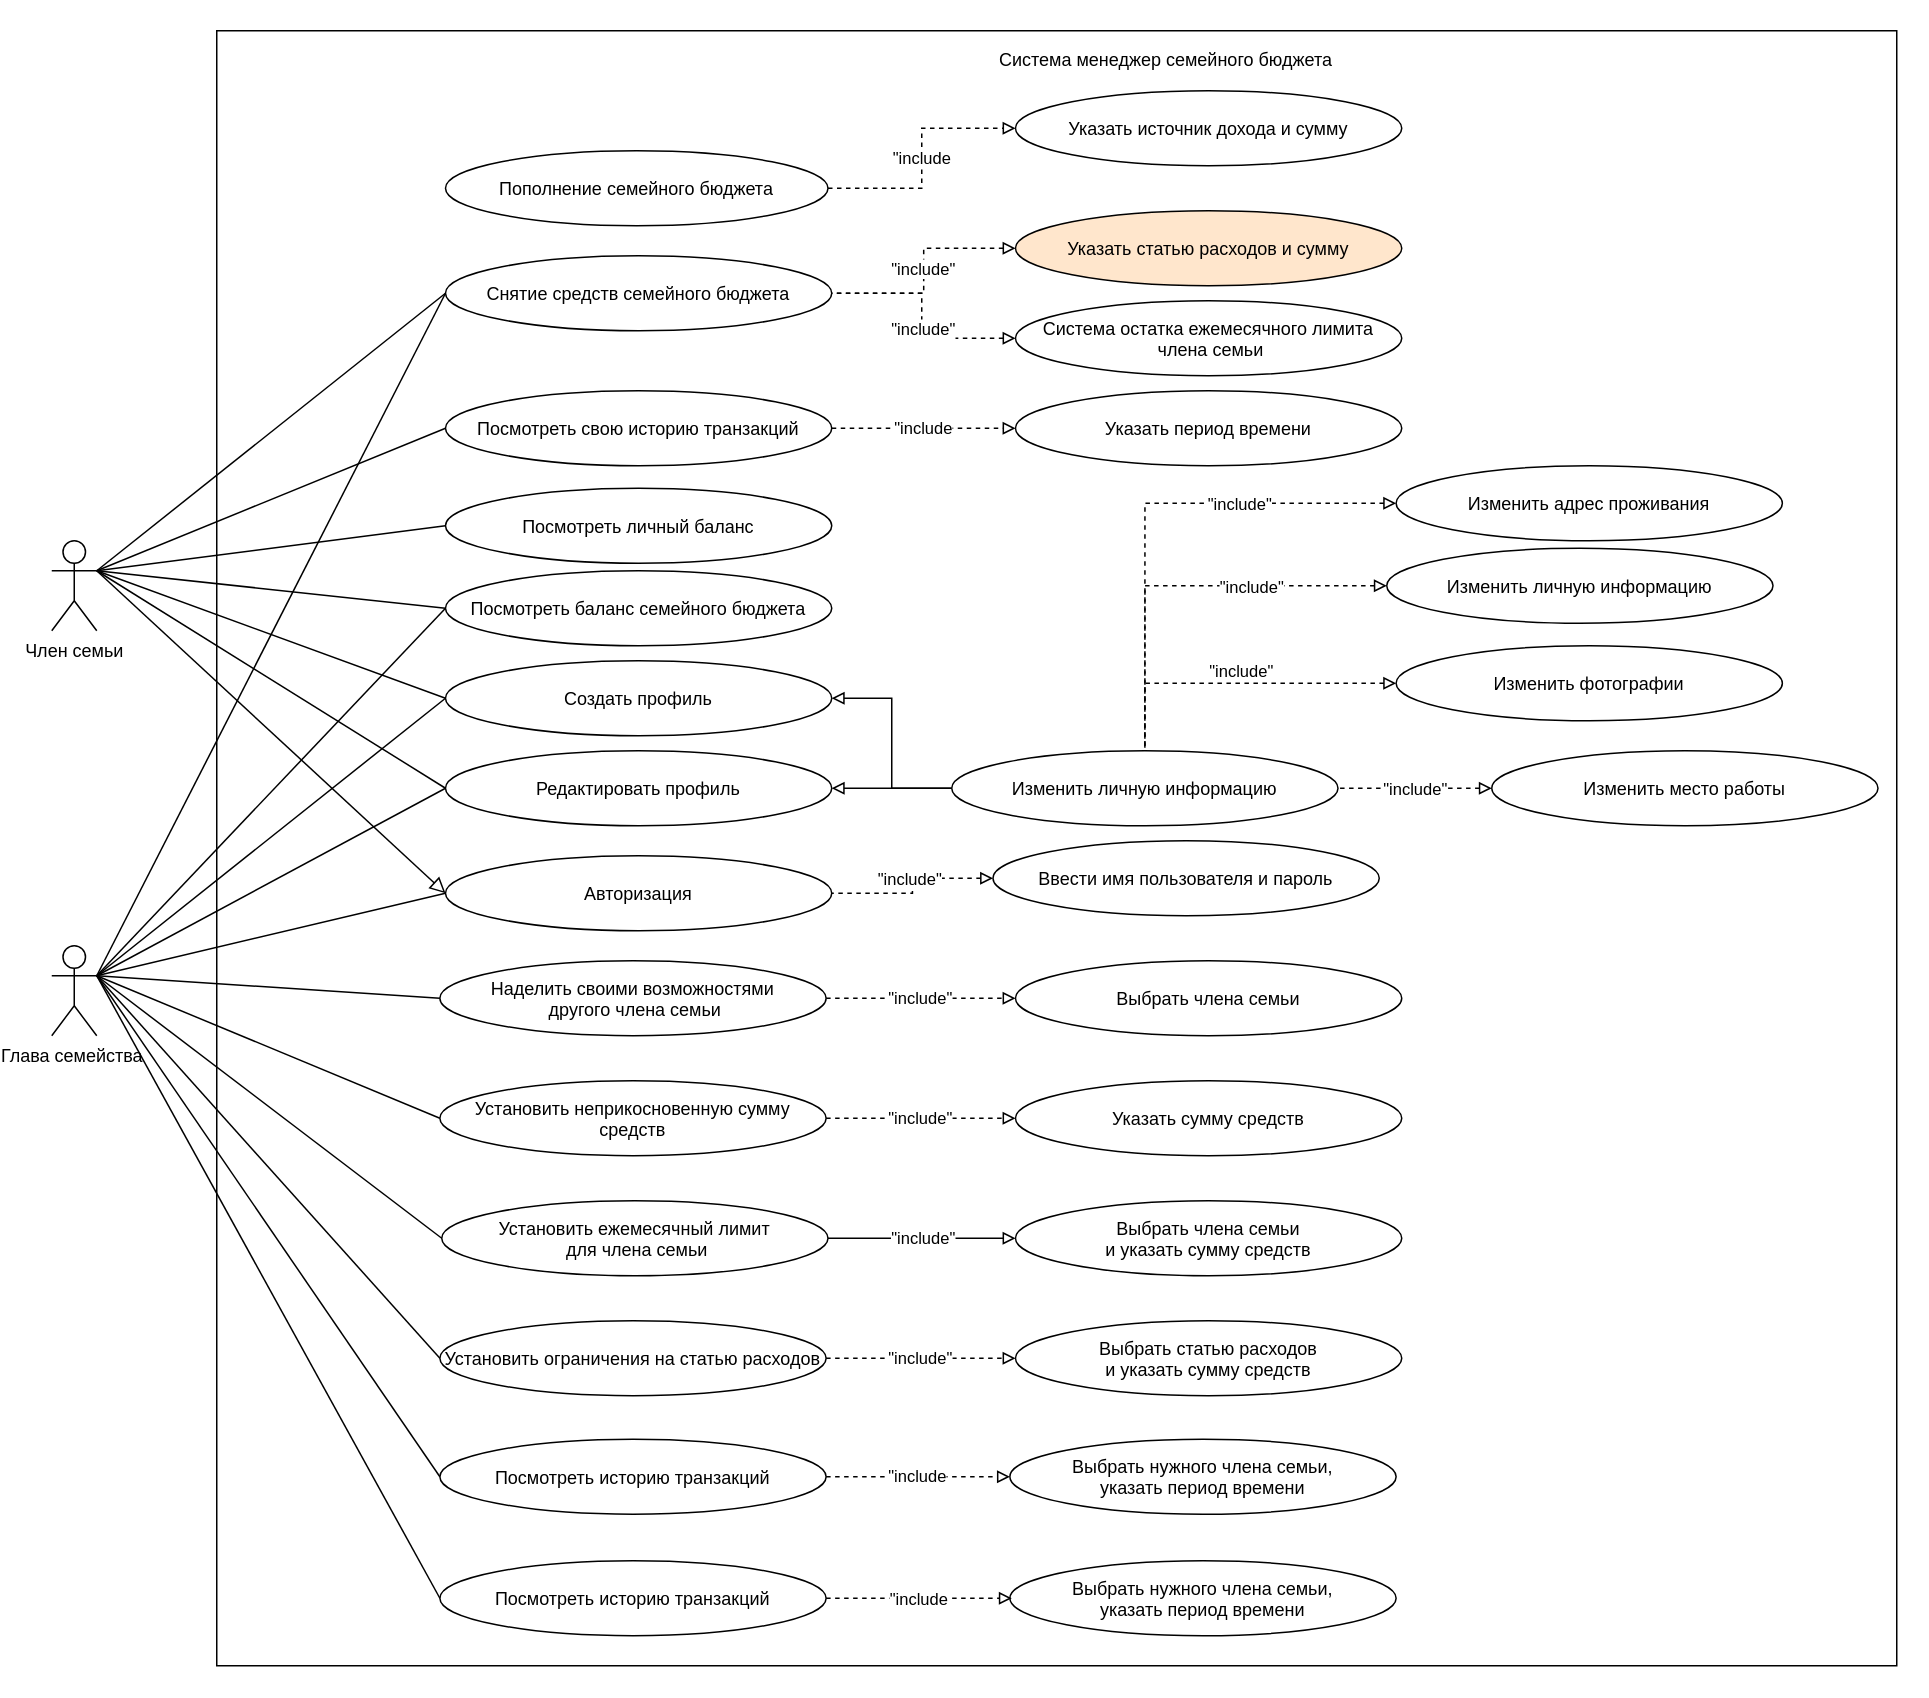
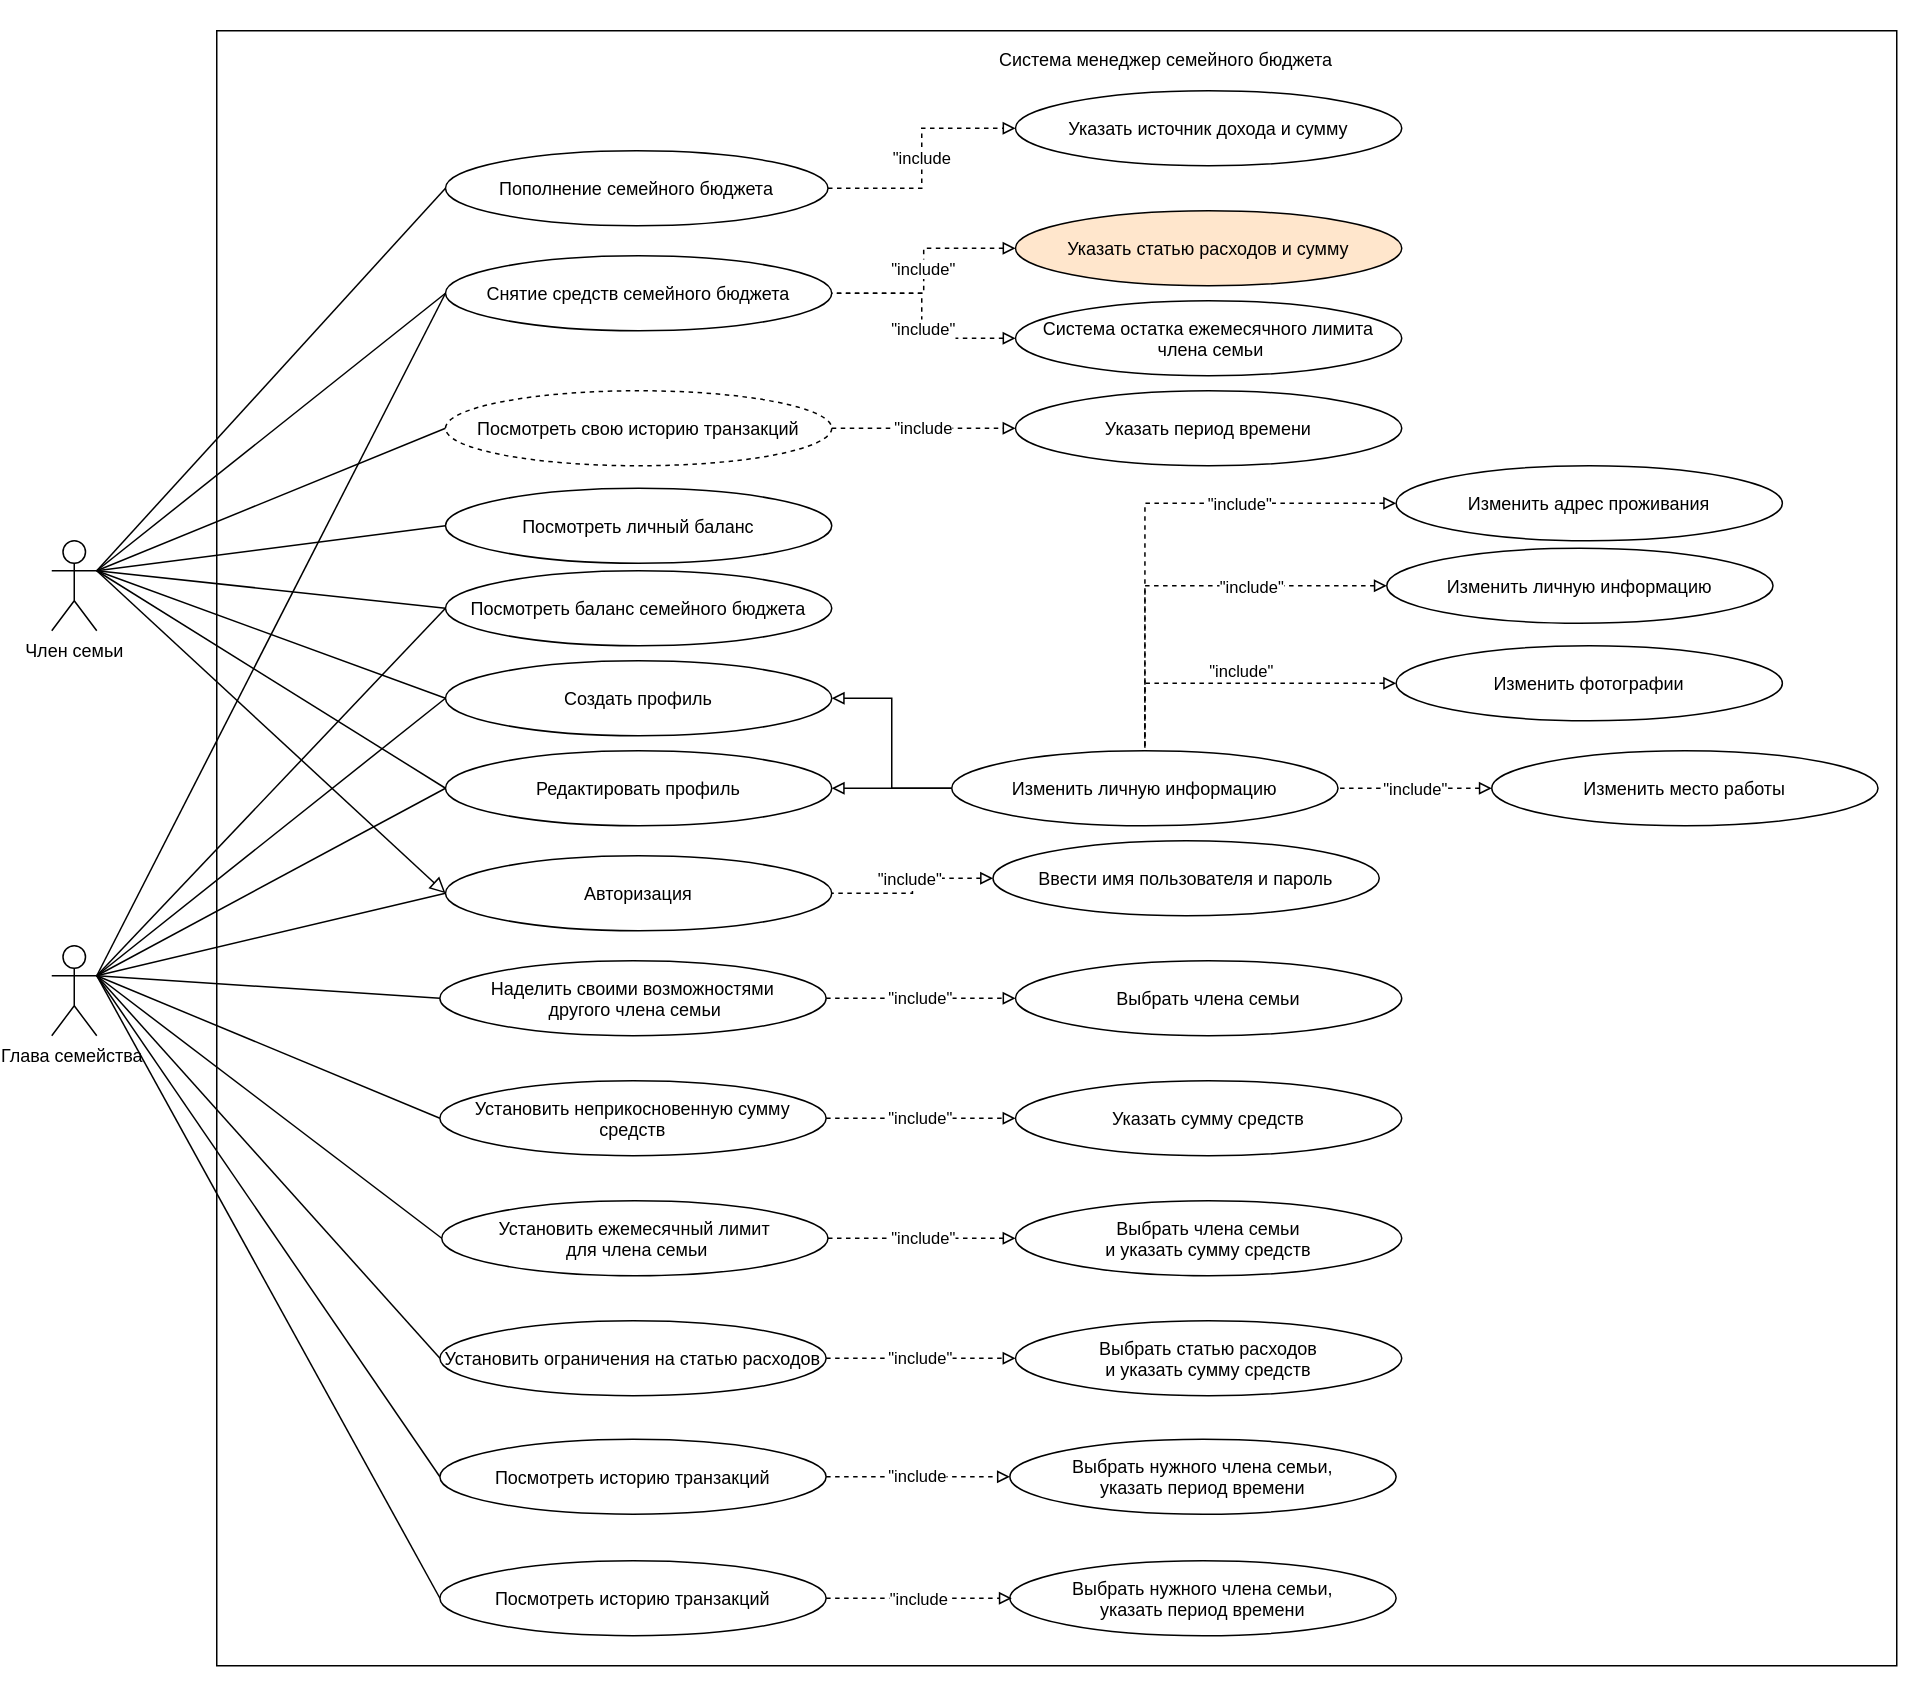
edge "Пополнение семейного бюджета" -- "Член семьи": added
node "Посмотреть свою историю транзакций": style solid -> dashed
edge "Установить ежемесячный лимит для члена семьи" -> "Выбрать члена семьи и указать сумму средств": style solid -> dashed
